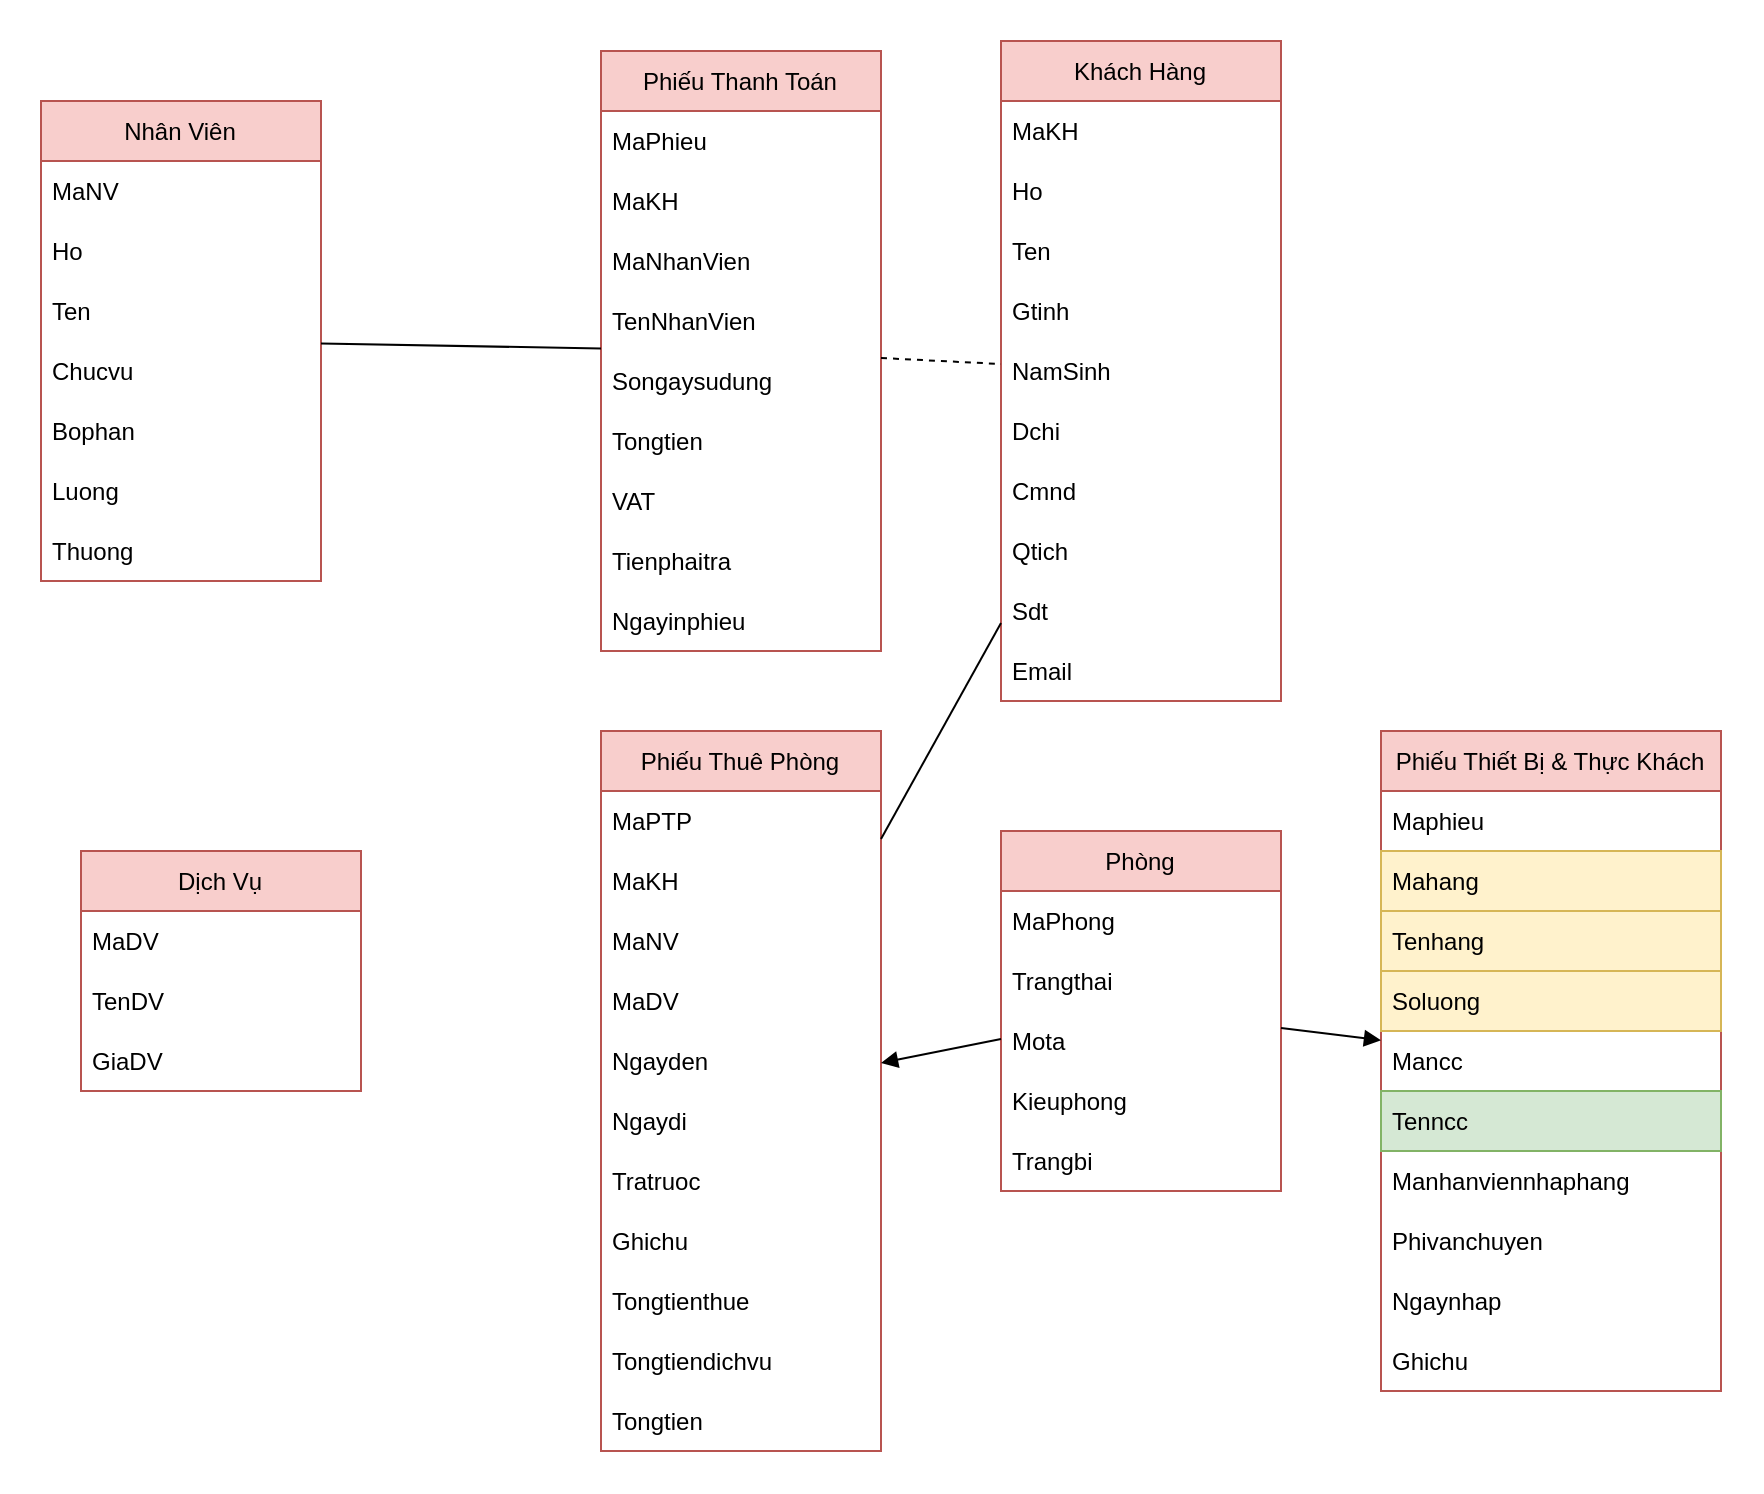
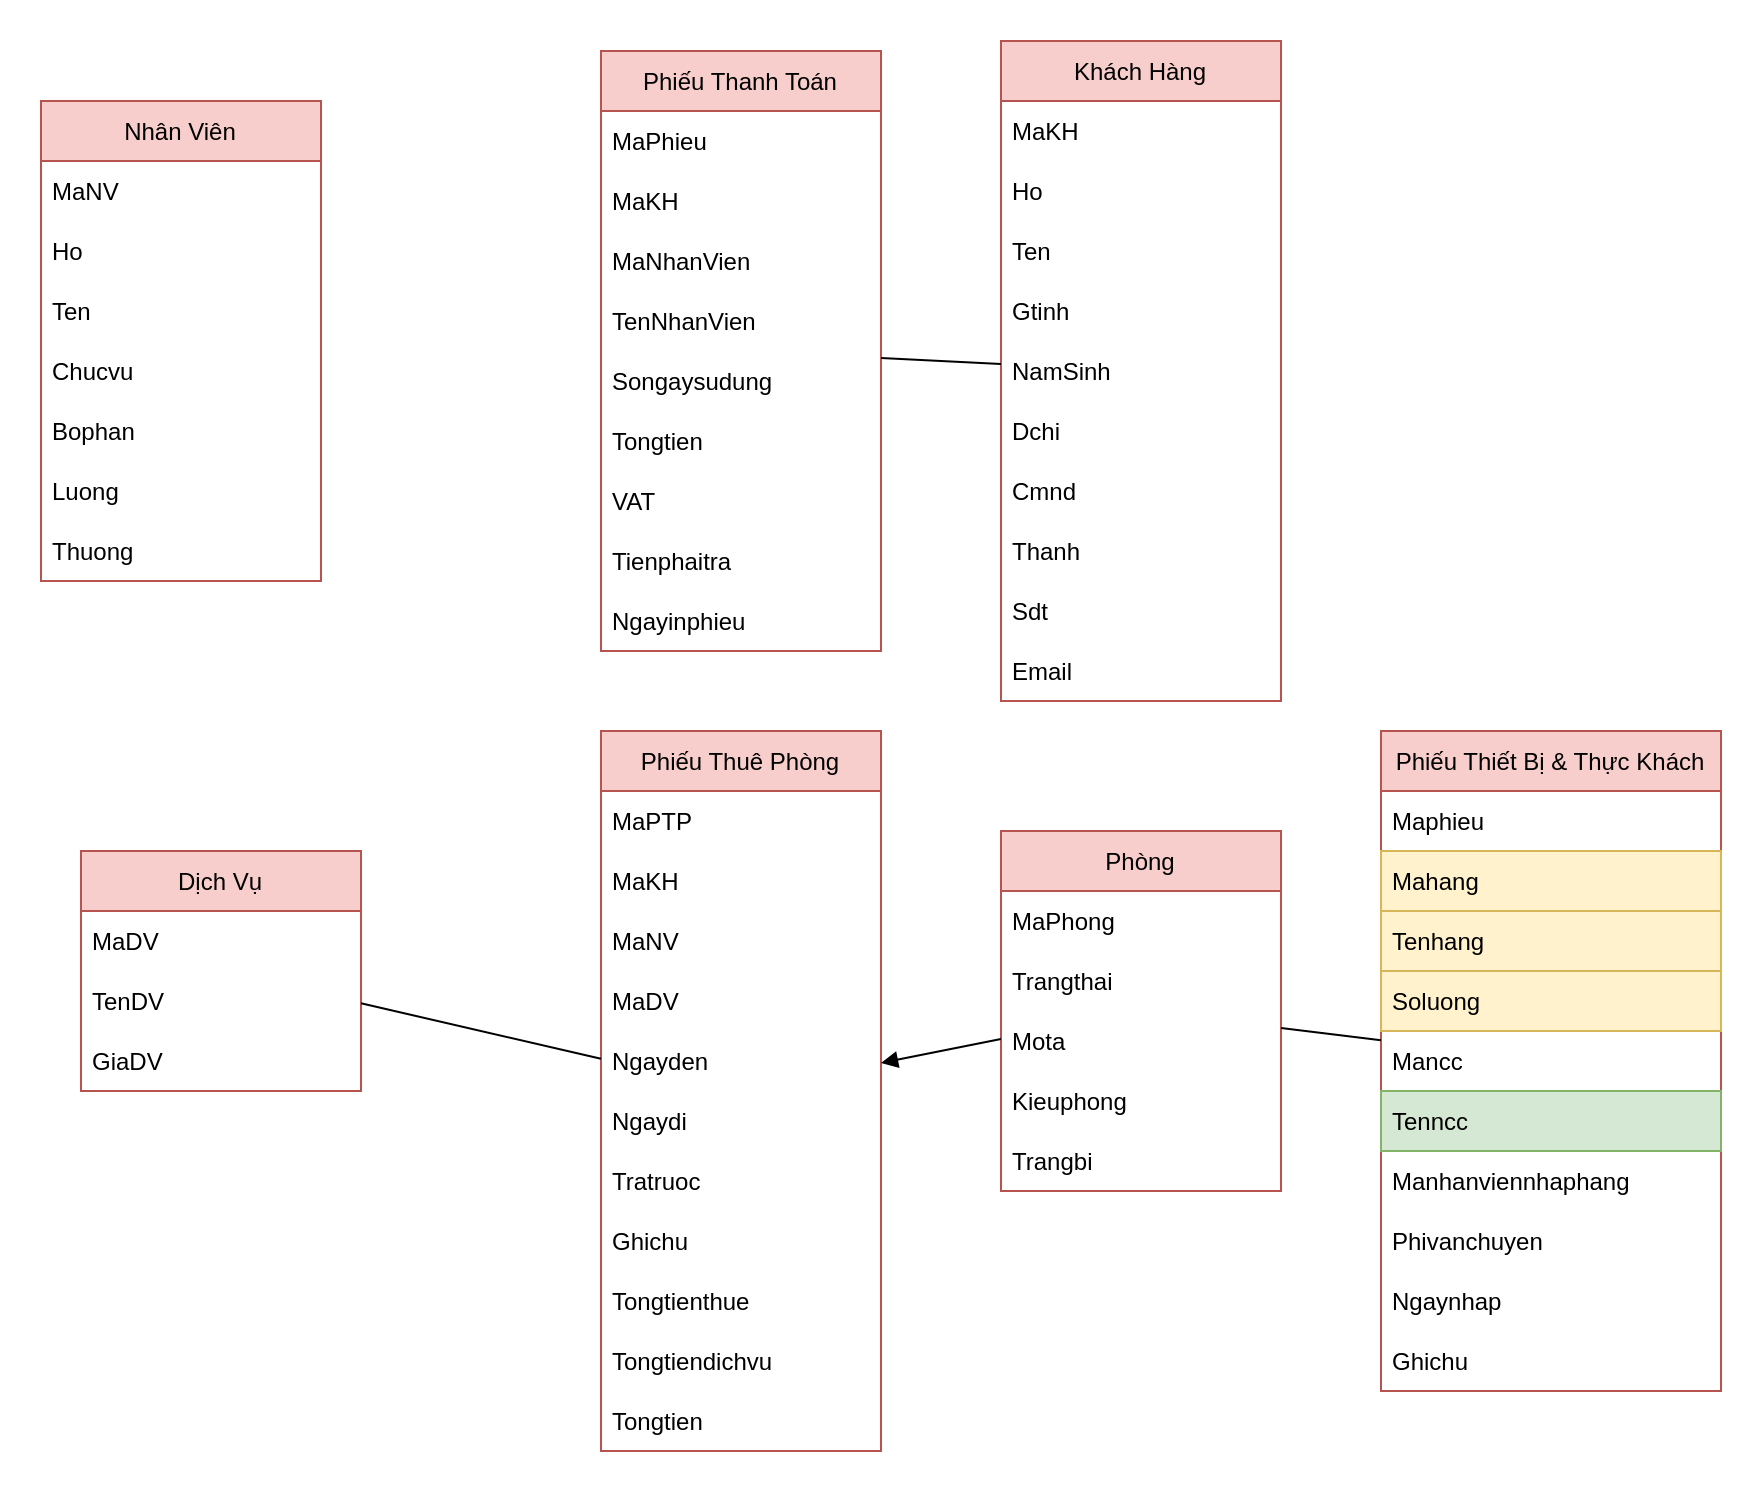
edge "Nhân Viên" -- "Phiếu Thanh Toán": removed
edge "Phiếu Thanh Toán" -- "Khách Hàng": style dashed -> solid
node "Qtich": label "Qtich" -> "Thanh"
edge "Khách Hàng" -- "Phiếu Thuê Phòng": removed
edge "Dịch Vụ" -- "Phiếu Thuê Phòng": added
edge "Phòng" -> "Phiếu Thiết Bị & Thực Khách": arrowhead block -> none
